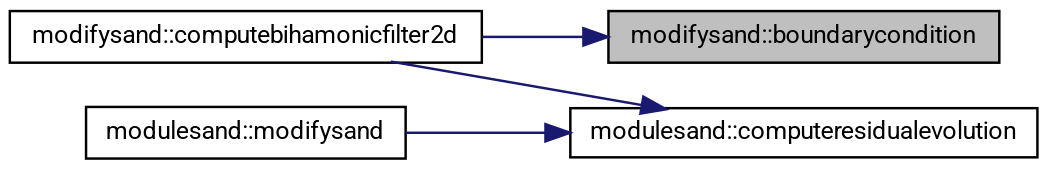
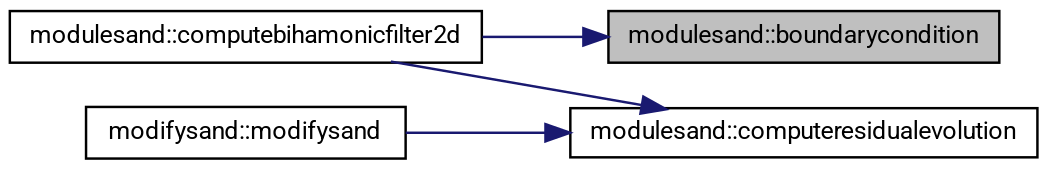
node "modifysand::computebihamonicfilter2d": label "modifysand::computebihamonicfilter2d" -> "modulesand::computebihamonicfilter2d"
node "modifysand::boundarycondition": label "modifysand::boundarycondition" -> "modulesand::boundarycondition"
node "modulesand::modifysand": label "modulesand::modifysand" -> "modifysand::modifysand"
